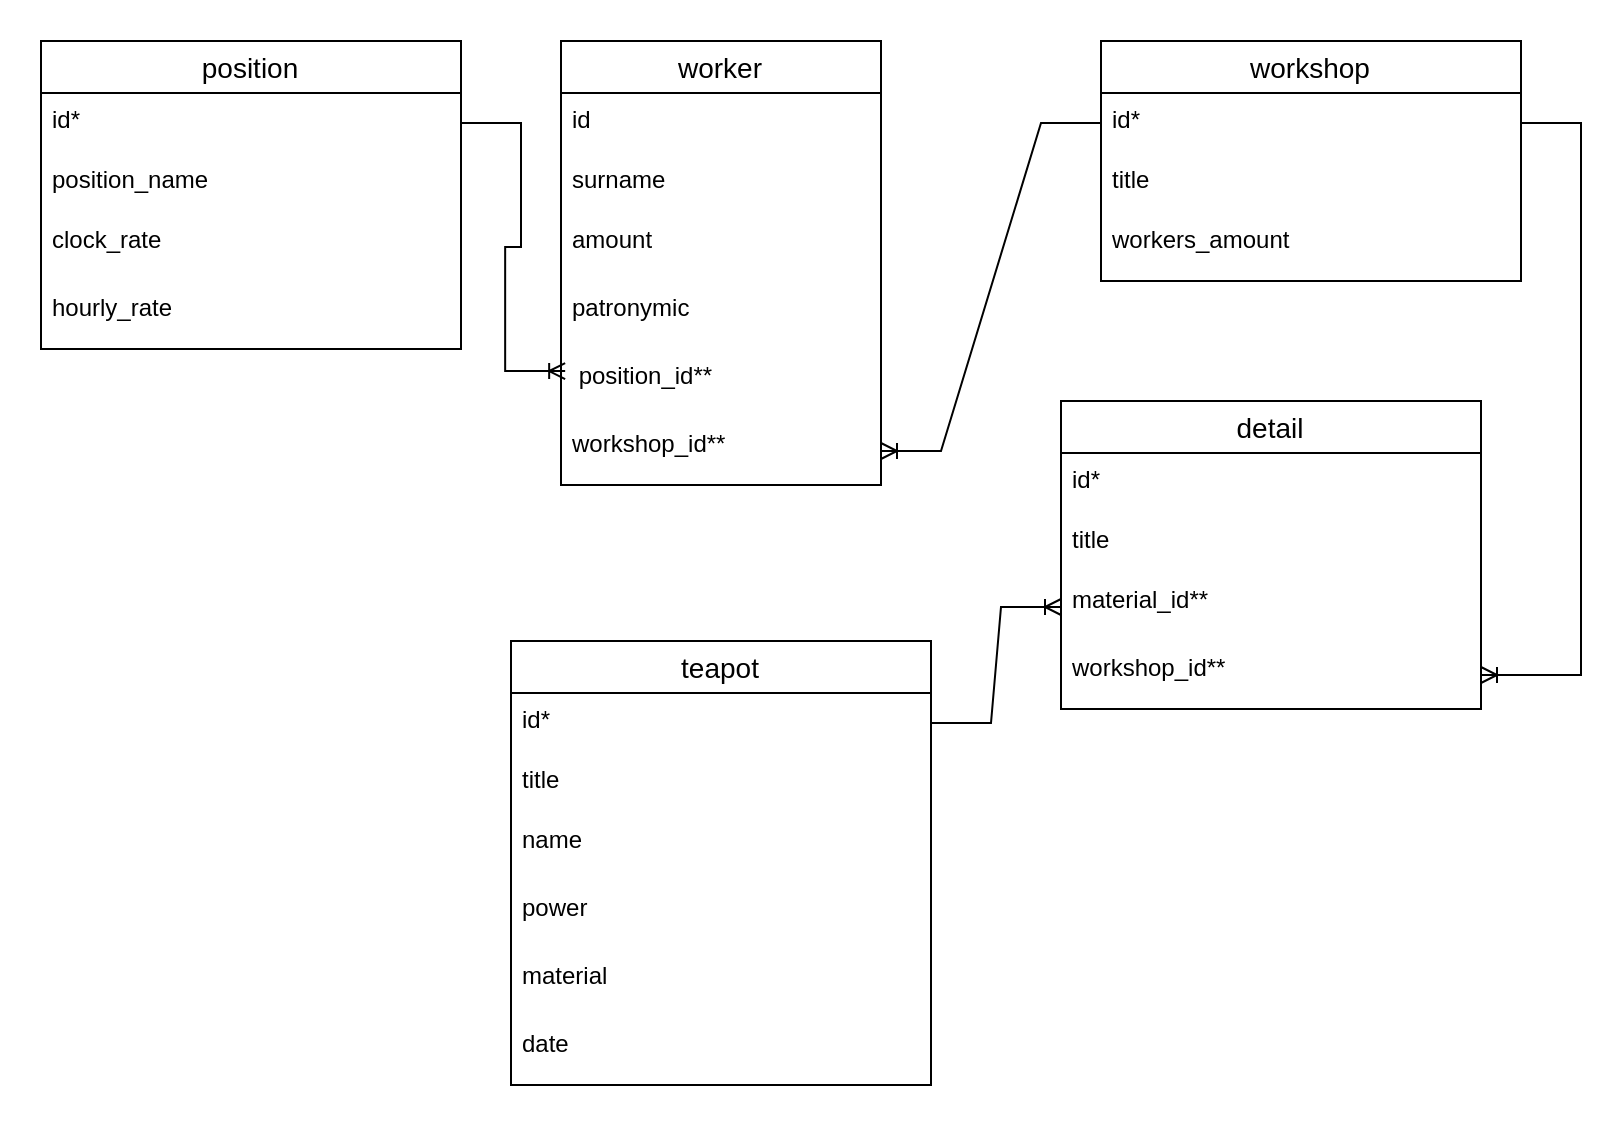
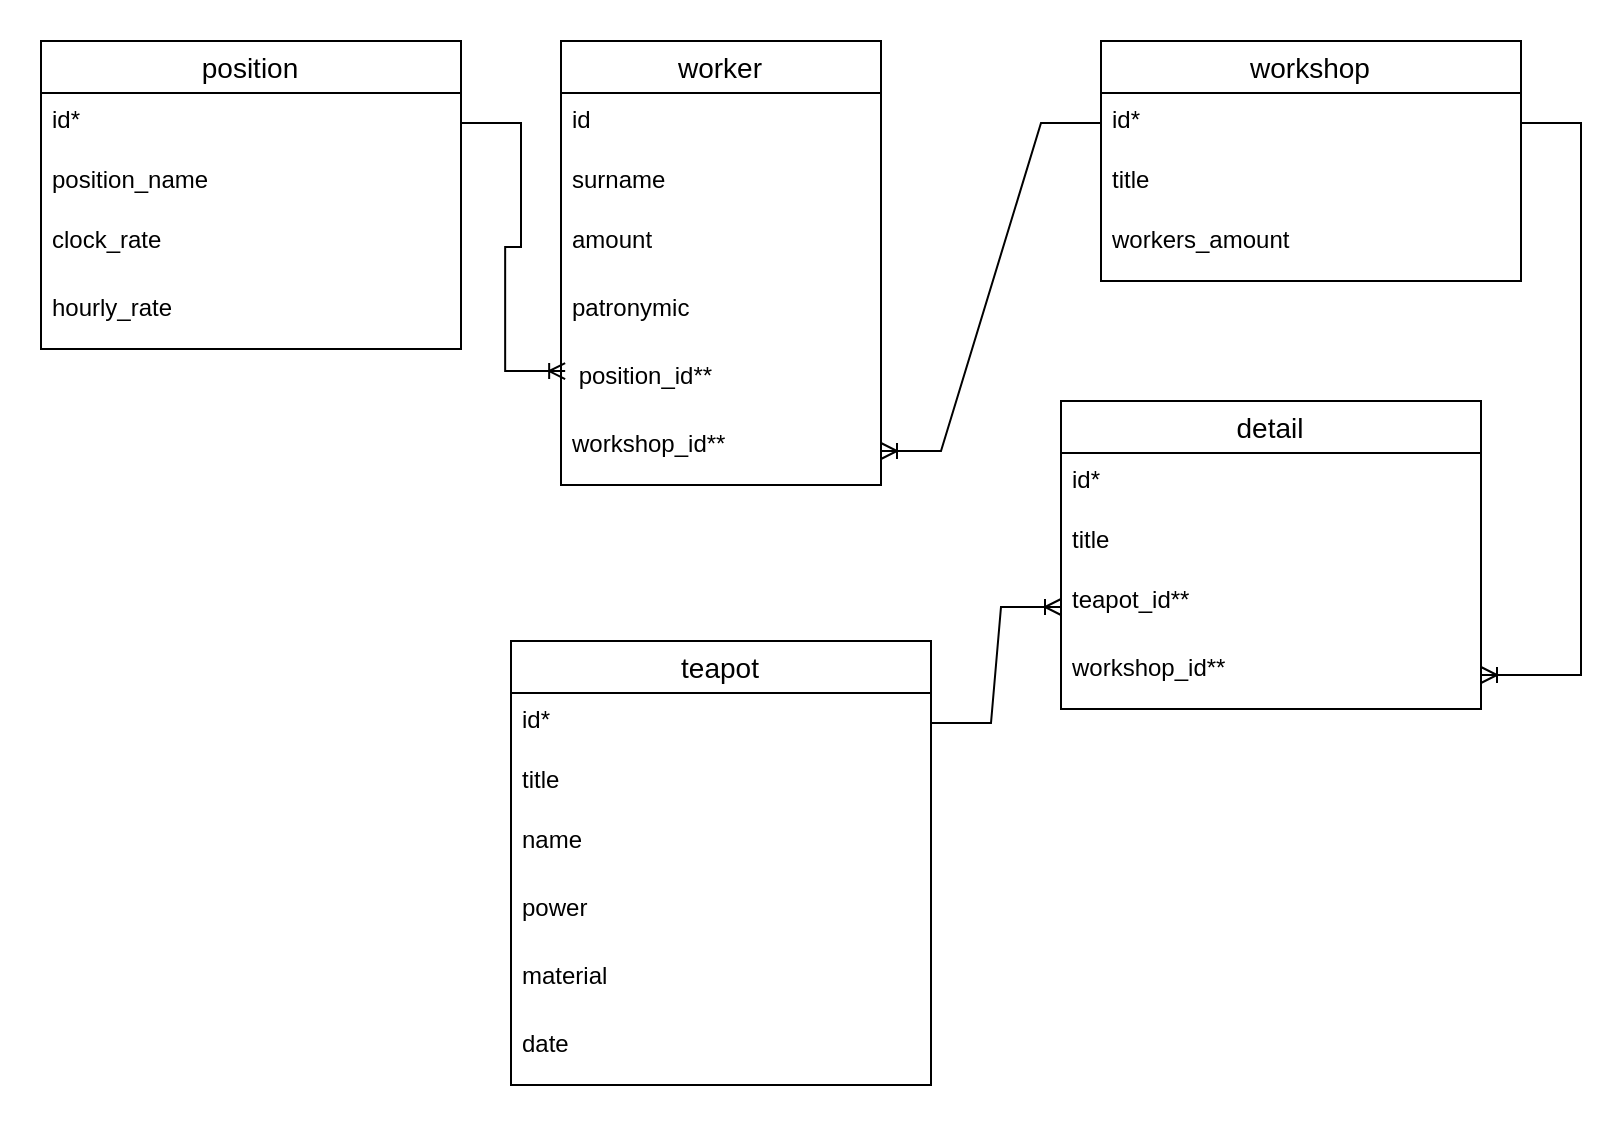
node "material_id**": label "material_id**" -> "teapot_id**"
